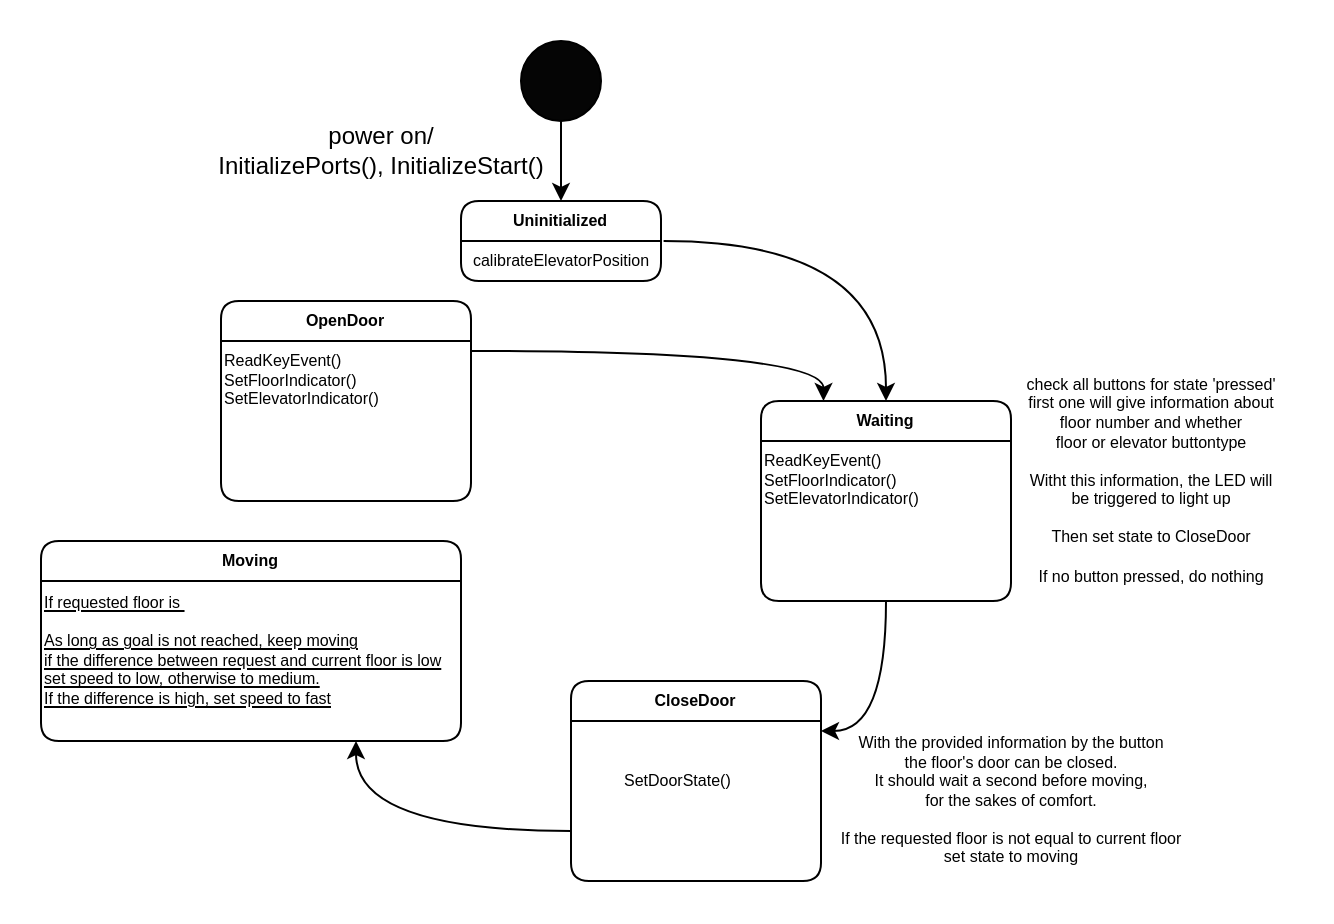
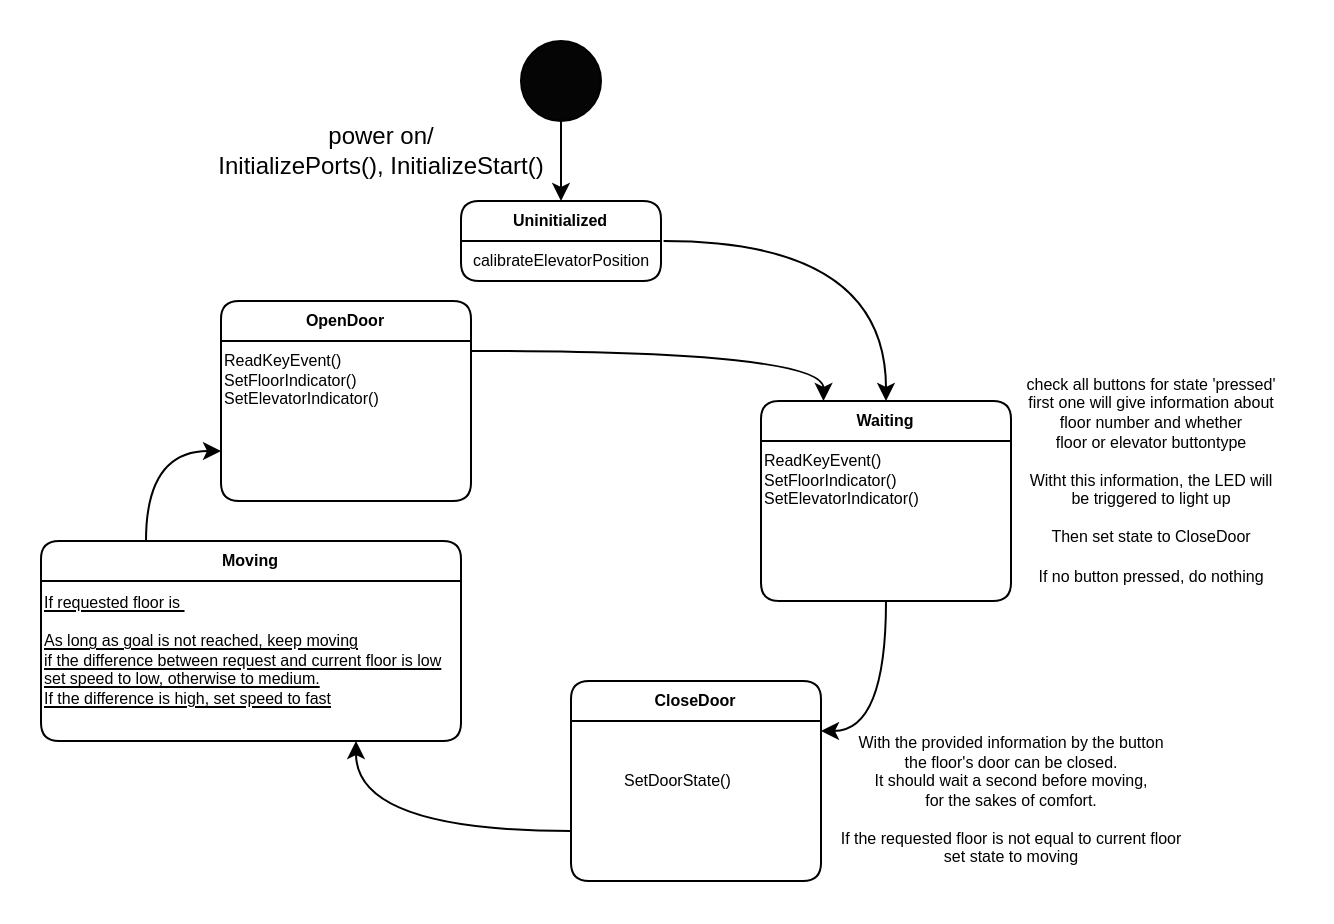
edge "Moving" -> "OpenDoor": added
